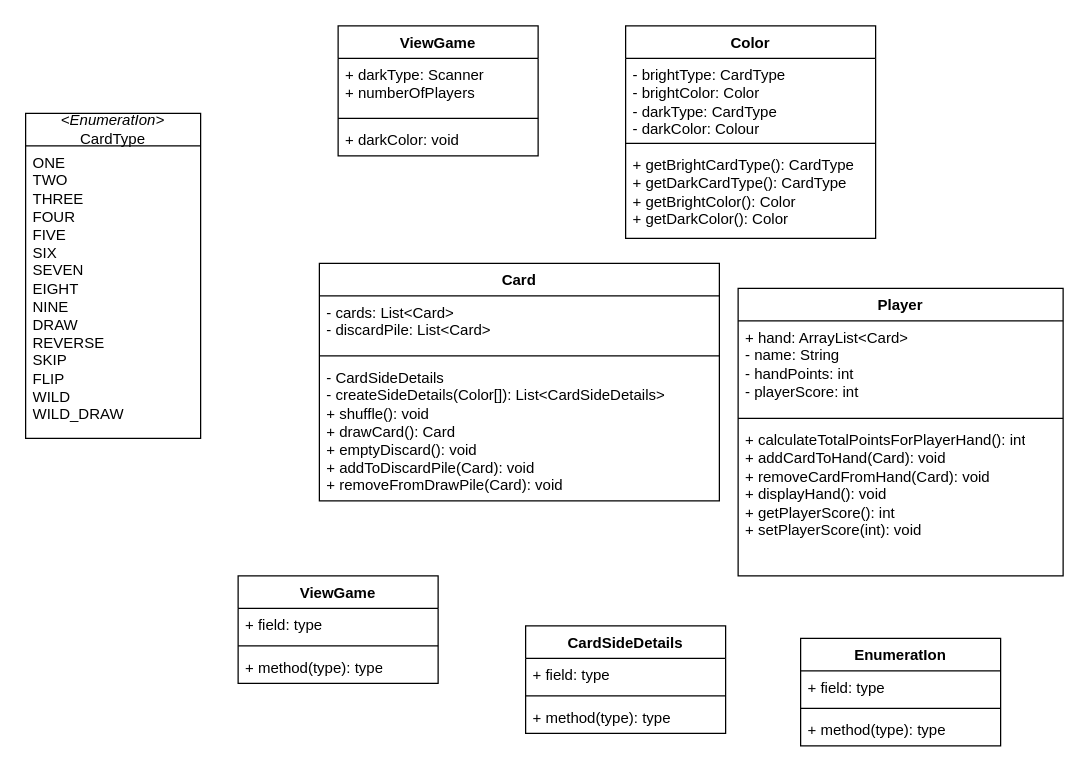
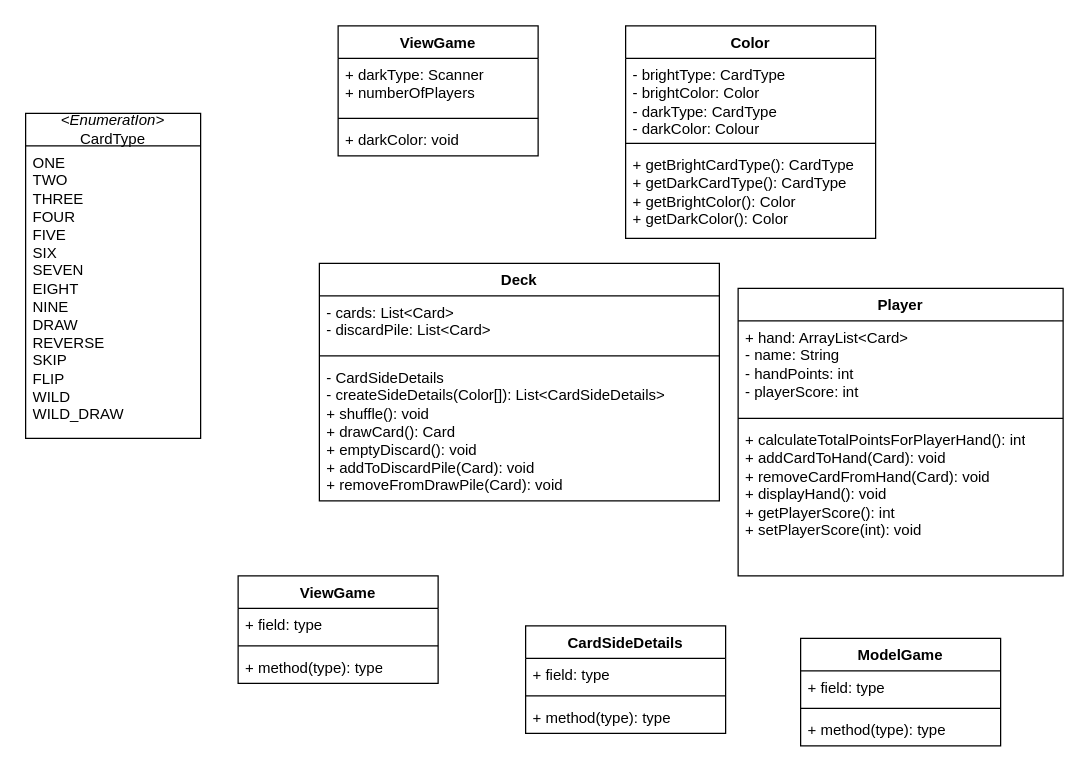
node "Card": label "Card" -> "Deck"
node "EnumeratIon": label "EnumeratIon" -> "ModelGame"
